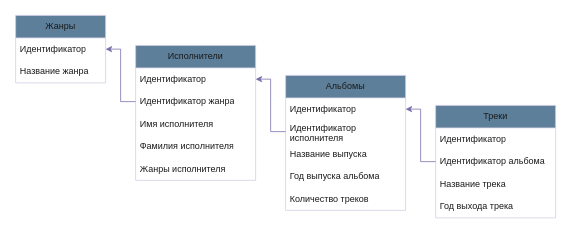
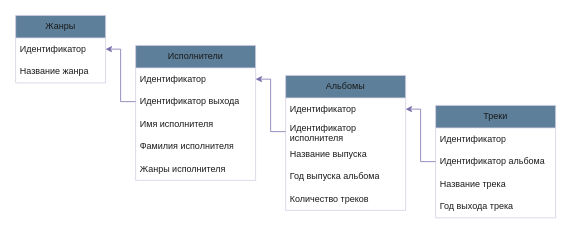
node "Идентификатор жанра": label "Идентификатор жанра" -> "Идентификатор выхода"
